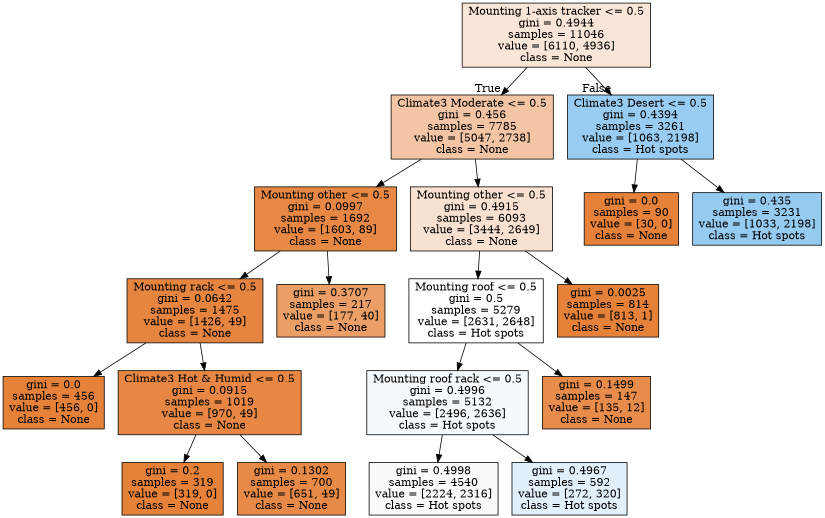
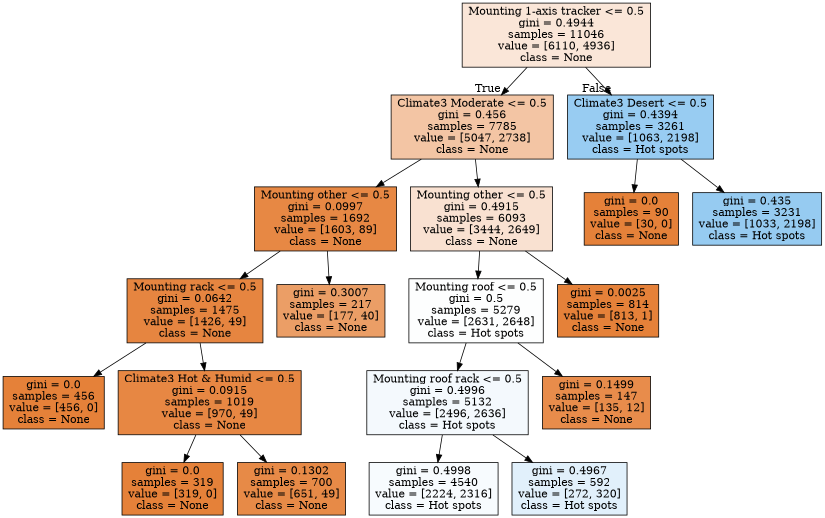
node "gini = 0.3707 samples = 217 value = [177, 40] class = None": label "gini = 0.3707 samples = 217 value = [177, 40] class = None" -> "gini = 0.3007 samples = 217 value = [177, 40] class = None"
node "gini = 0.2 samples = 319 value = [319, 0] class = None": label "gini = 0.2 samples = 319 value = [319, 0] class = None" -> "gini = 0.0 samples = 319 value = [319, 0] class = None"
